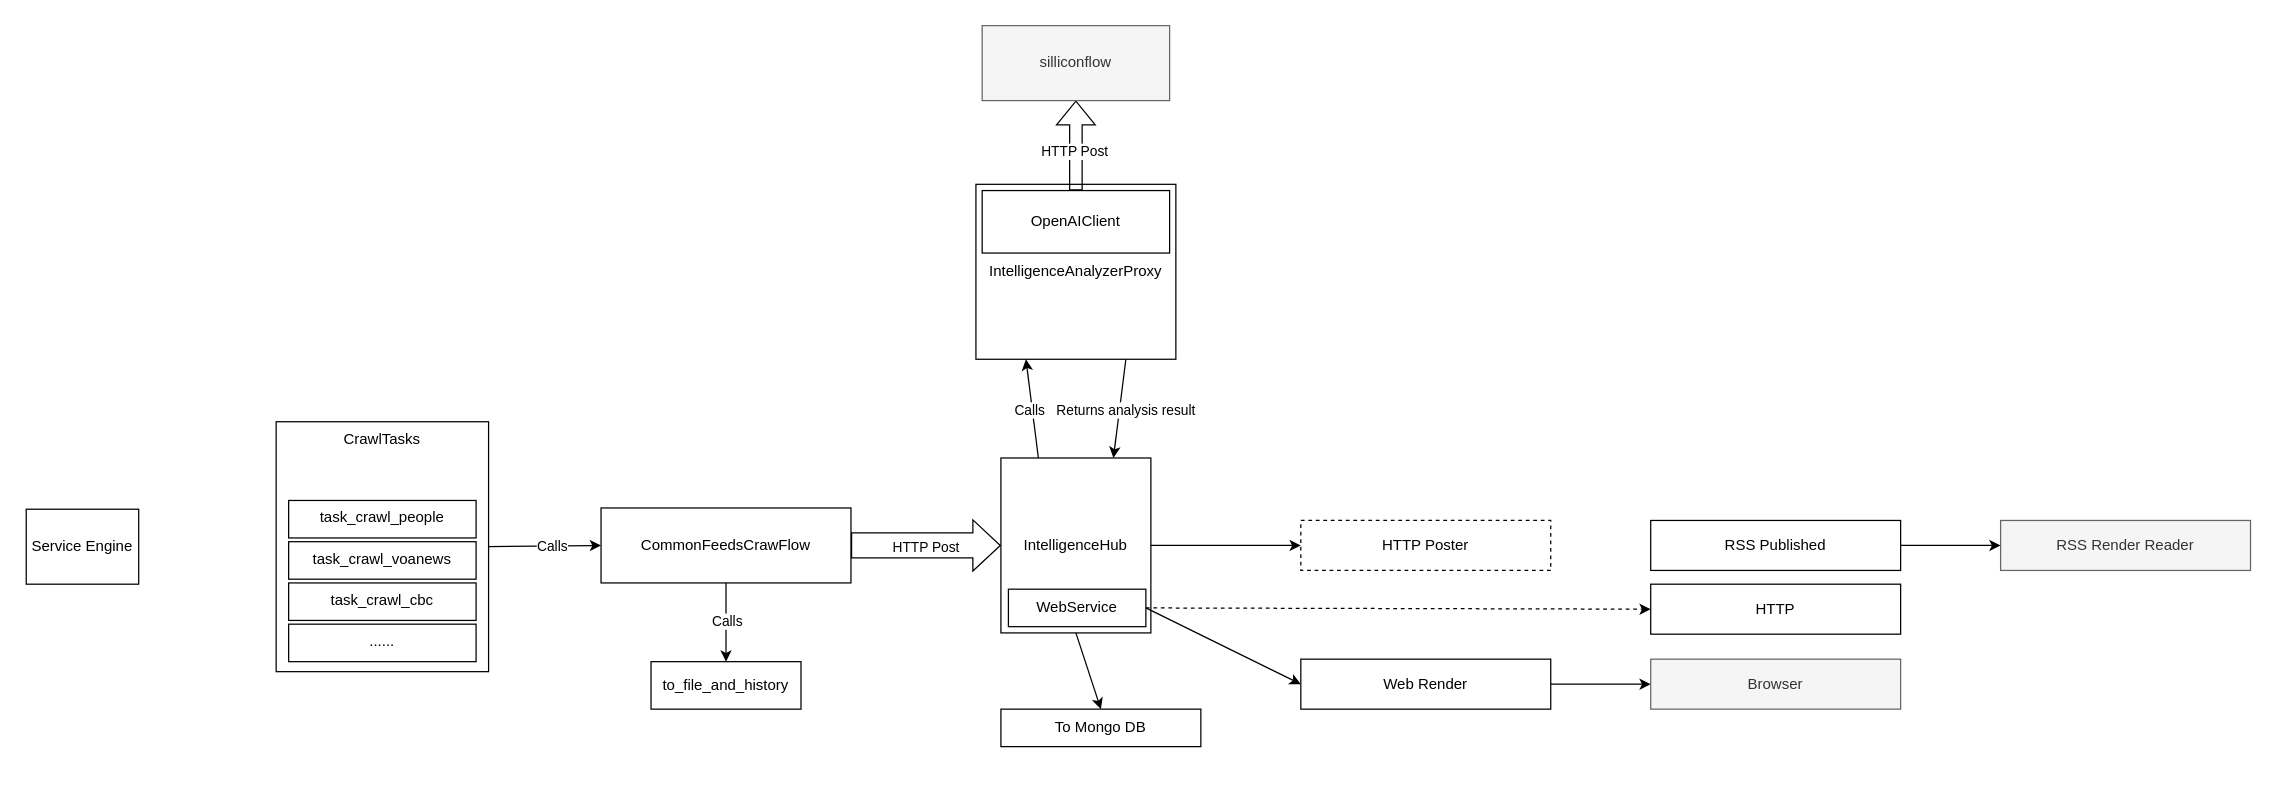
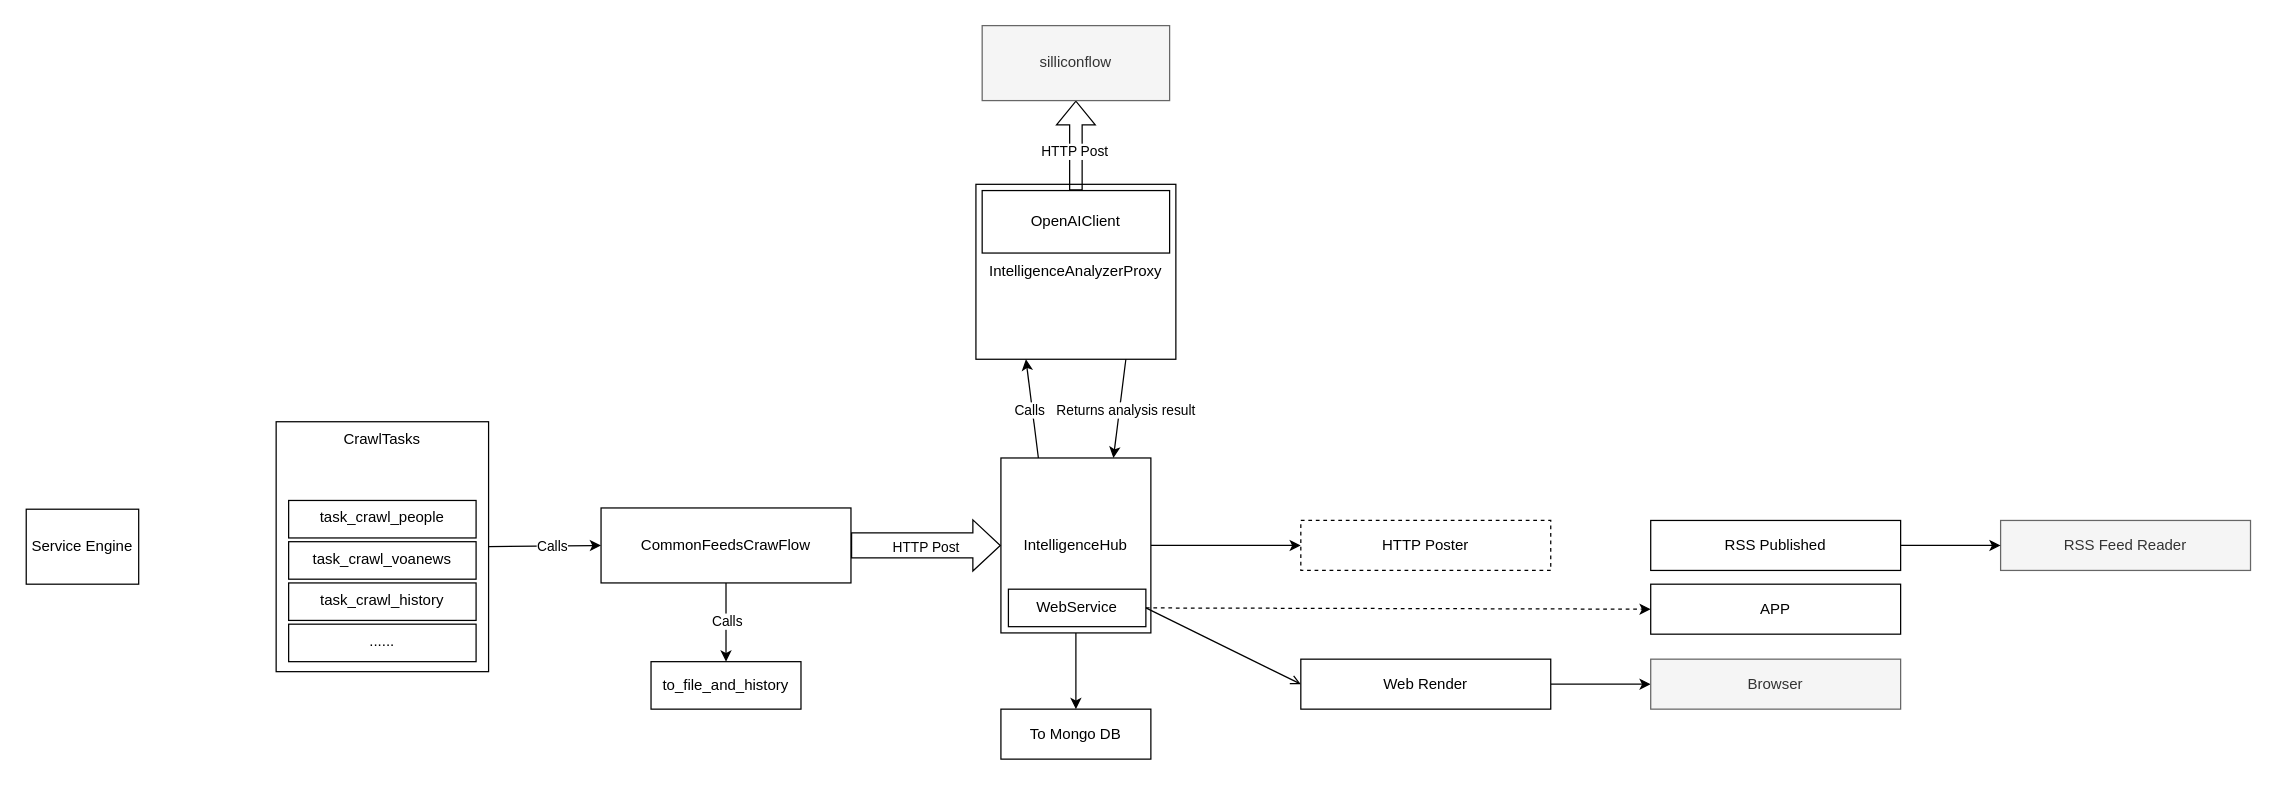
node "RSS Render Reader": label "RSS Render Reader" -> "RSS Feed Reader"
node "task_crawl_cbc": label "task_crawl_cbc" -> "task_crawl_history"
node "HTTP": label "HTTP" -> "APP"
edge "WebService" -> "Web Render": arrowhead classic -> open
node "To Mongo DB": size 200x38 -> 150x50
